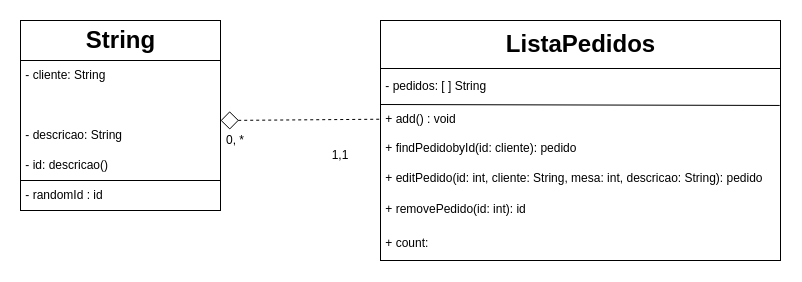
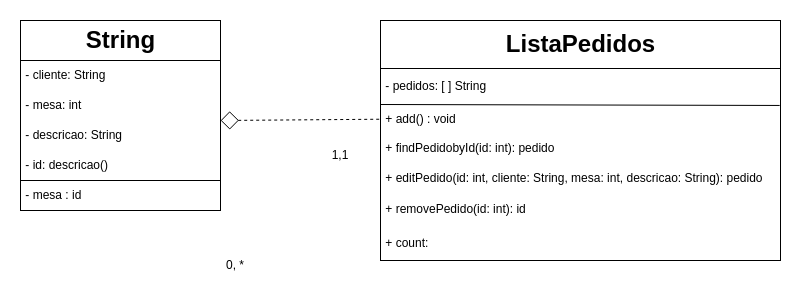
node "- mesa: int": added
node "0, *": moved (236, 141) -> (236, 266)
node "+ findPedidobyId(id: cliente): pedido": label "+ findPedidobyId(id: cliente): pedido" -> "+ findPedidobyId(id: int): pedido"
node "- randomId : id": label "- randomId : id" -> "- mesa : id"
